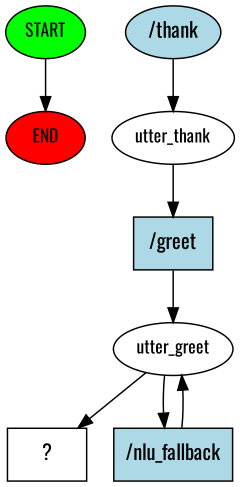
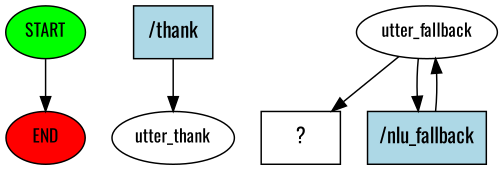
node "/thank": shape ellipse -> box
node "/greet": removed
node "utter_greet": label "utter_greet" -> "utter_fallback"
